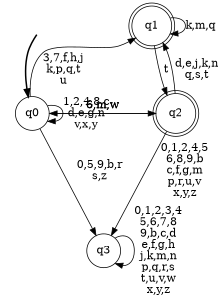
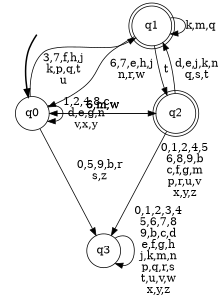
edge "q1" -> "q0": added, label "6,7,e,h,j n,r,w"
